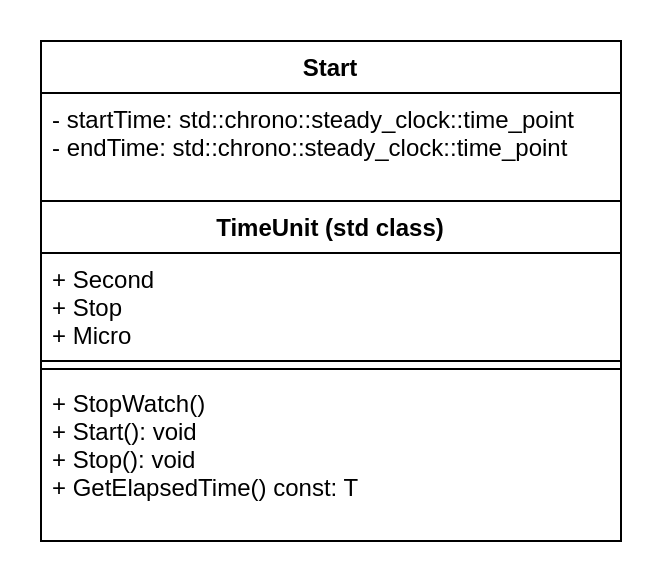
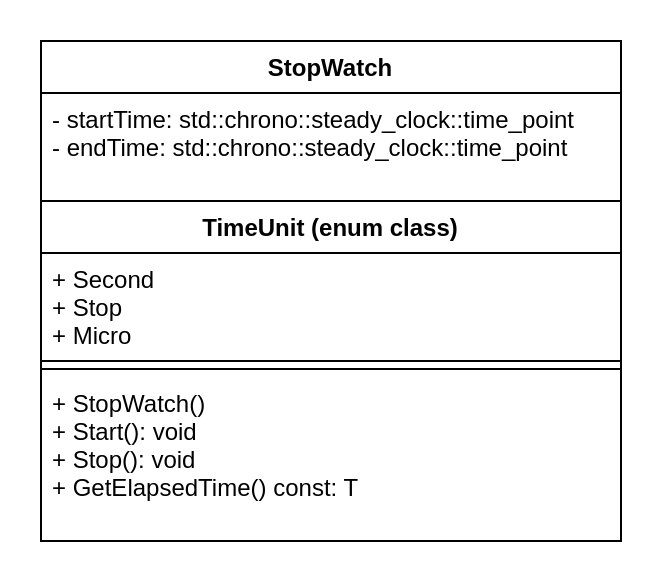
node "Start": label "Start" -> "StopWatch"
node "TimeUnit (std class)": label "TimeUnit (std class)" -> "TimeUnit (enum class)"
